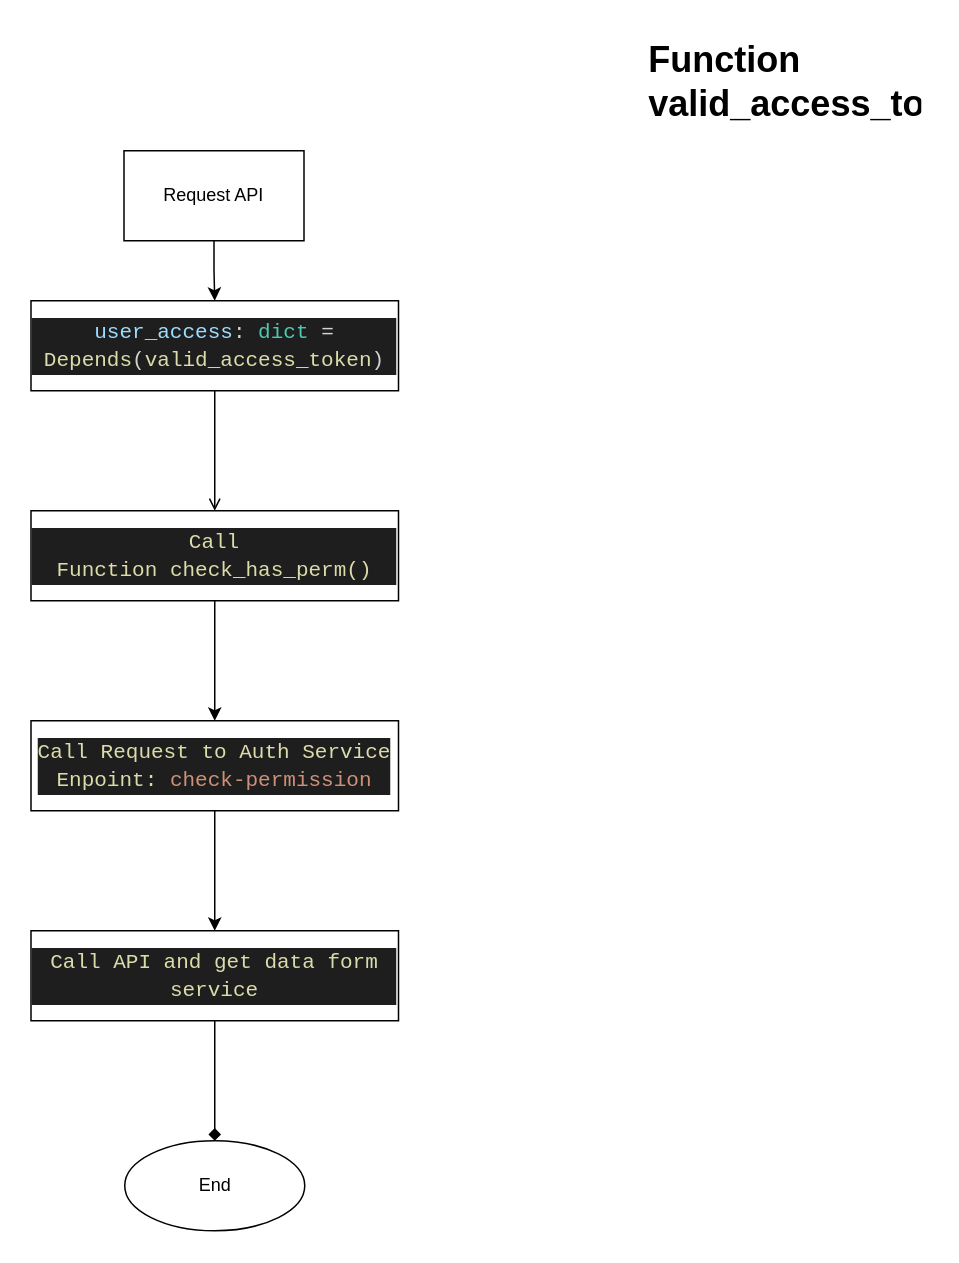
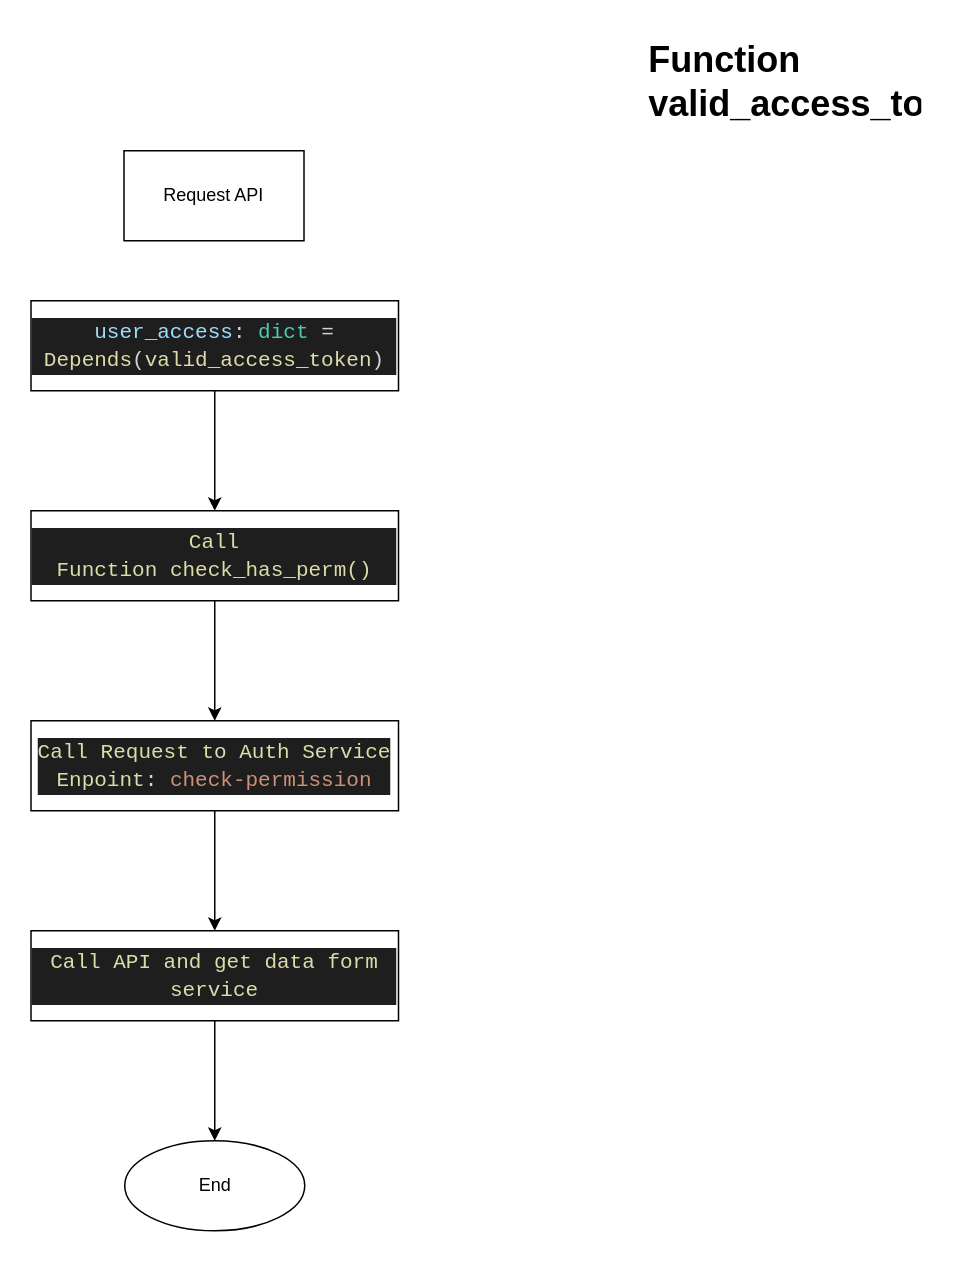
edge "Request API" -> "user_access: dict = Depends(valid_access_token)": removed
edge "user_access: dict = Depends(valid_access_token)" -> "Call Function check_has_perm()": arrowhead open -> classic
edge "Call API and get data form service" -> "End": arrowhead diamond -> classic
